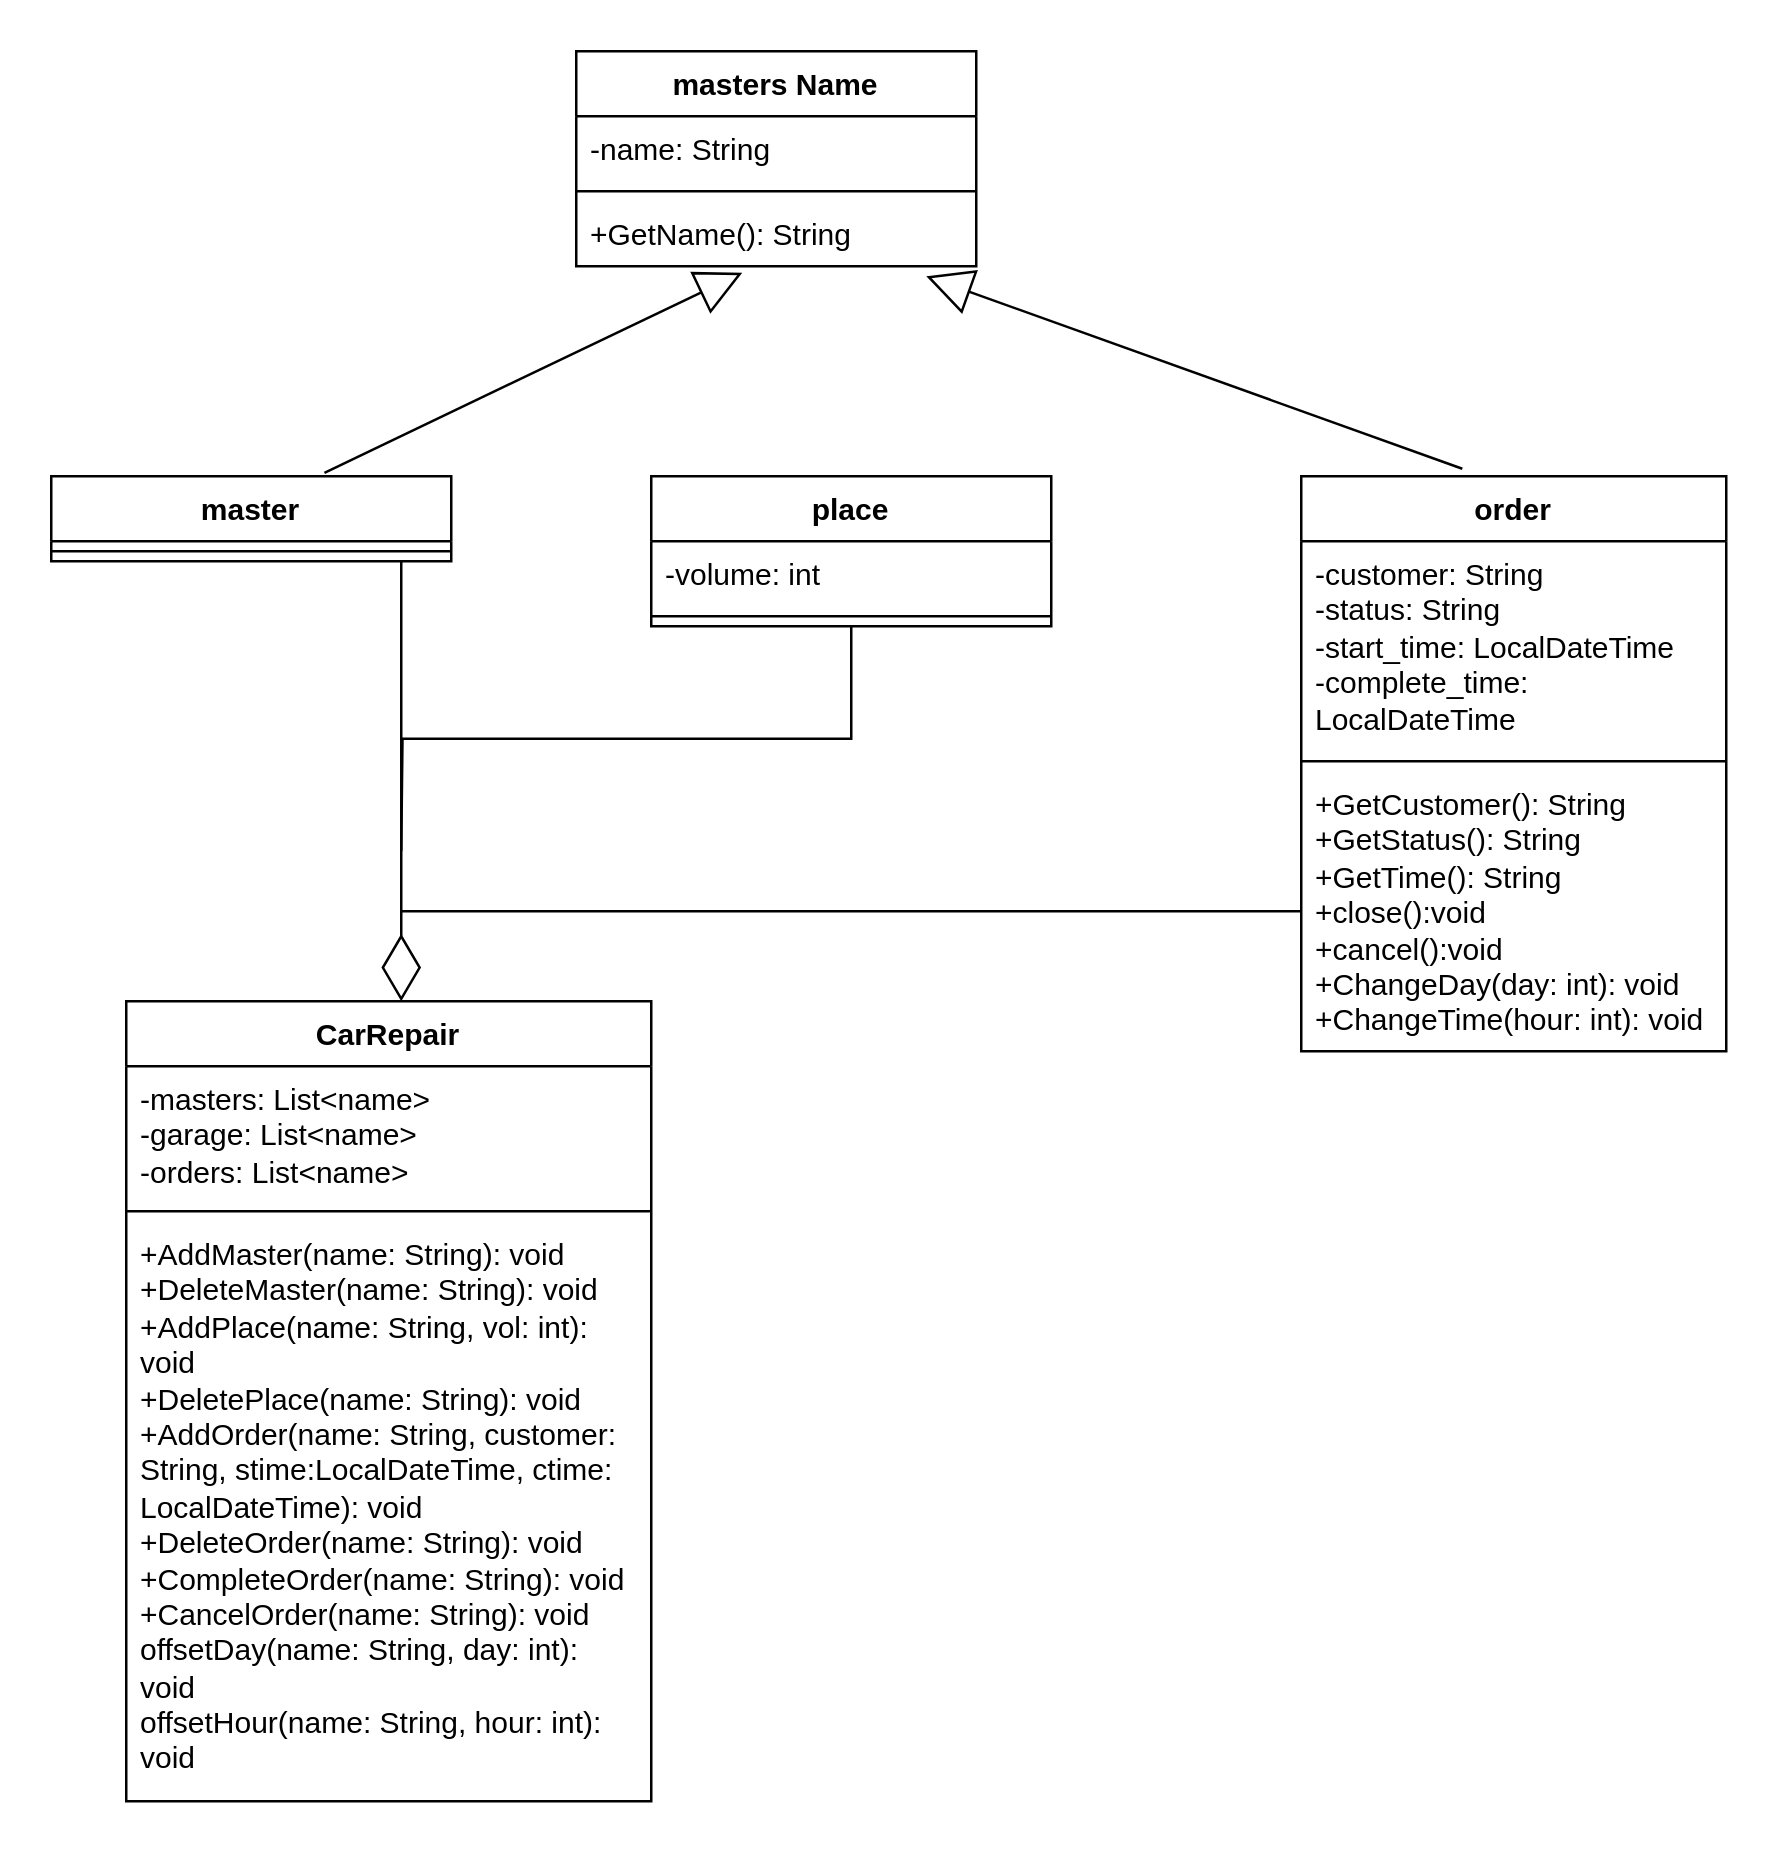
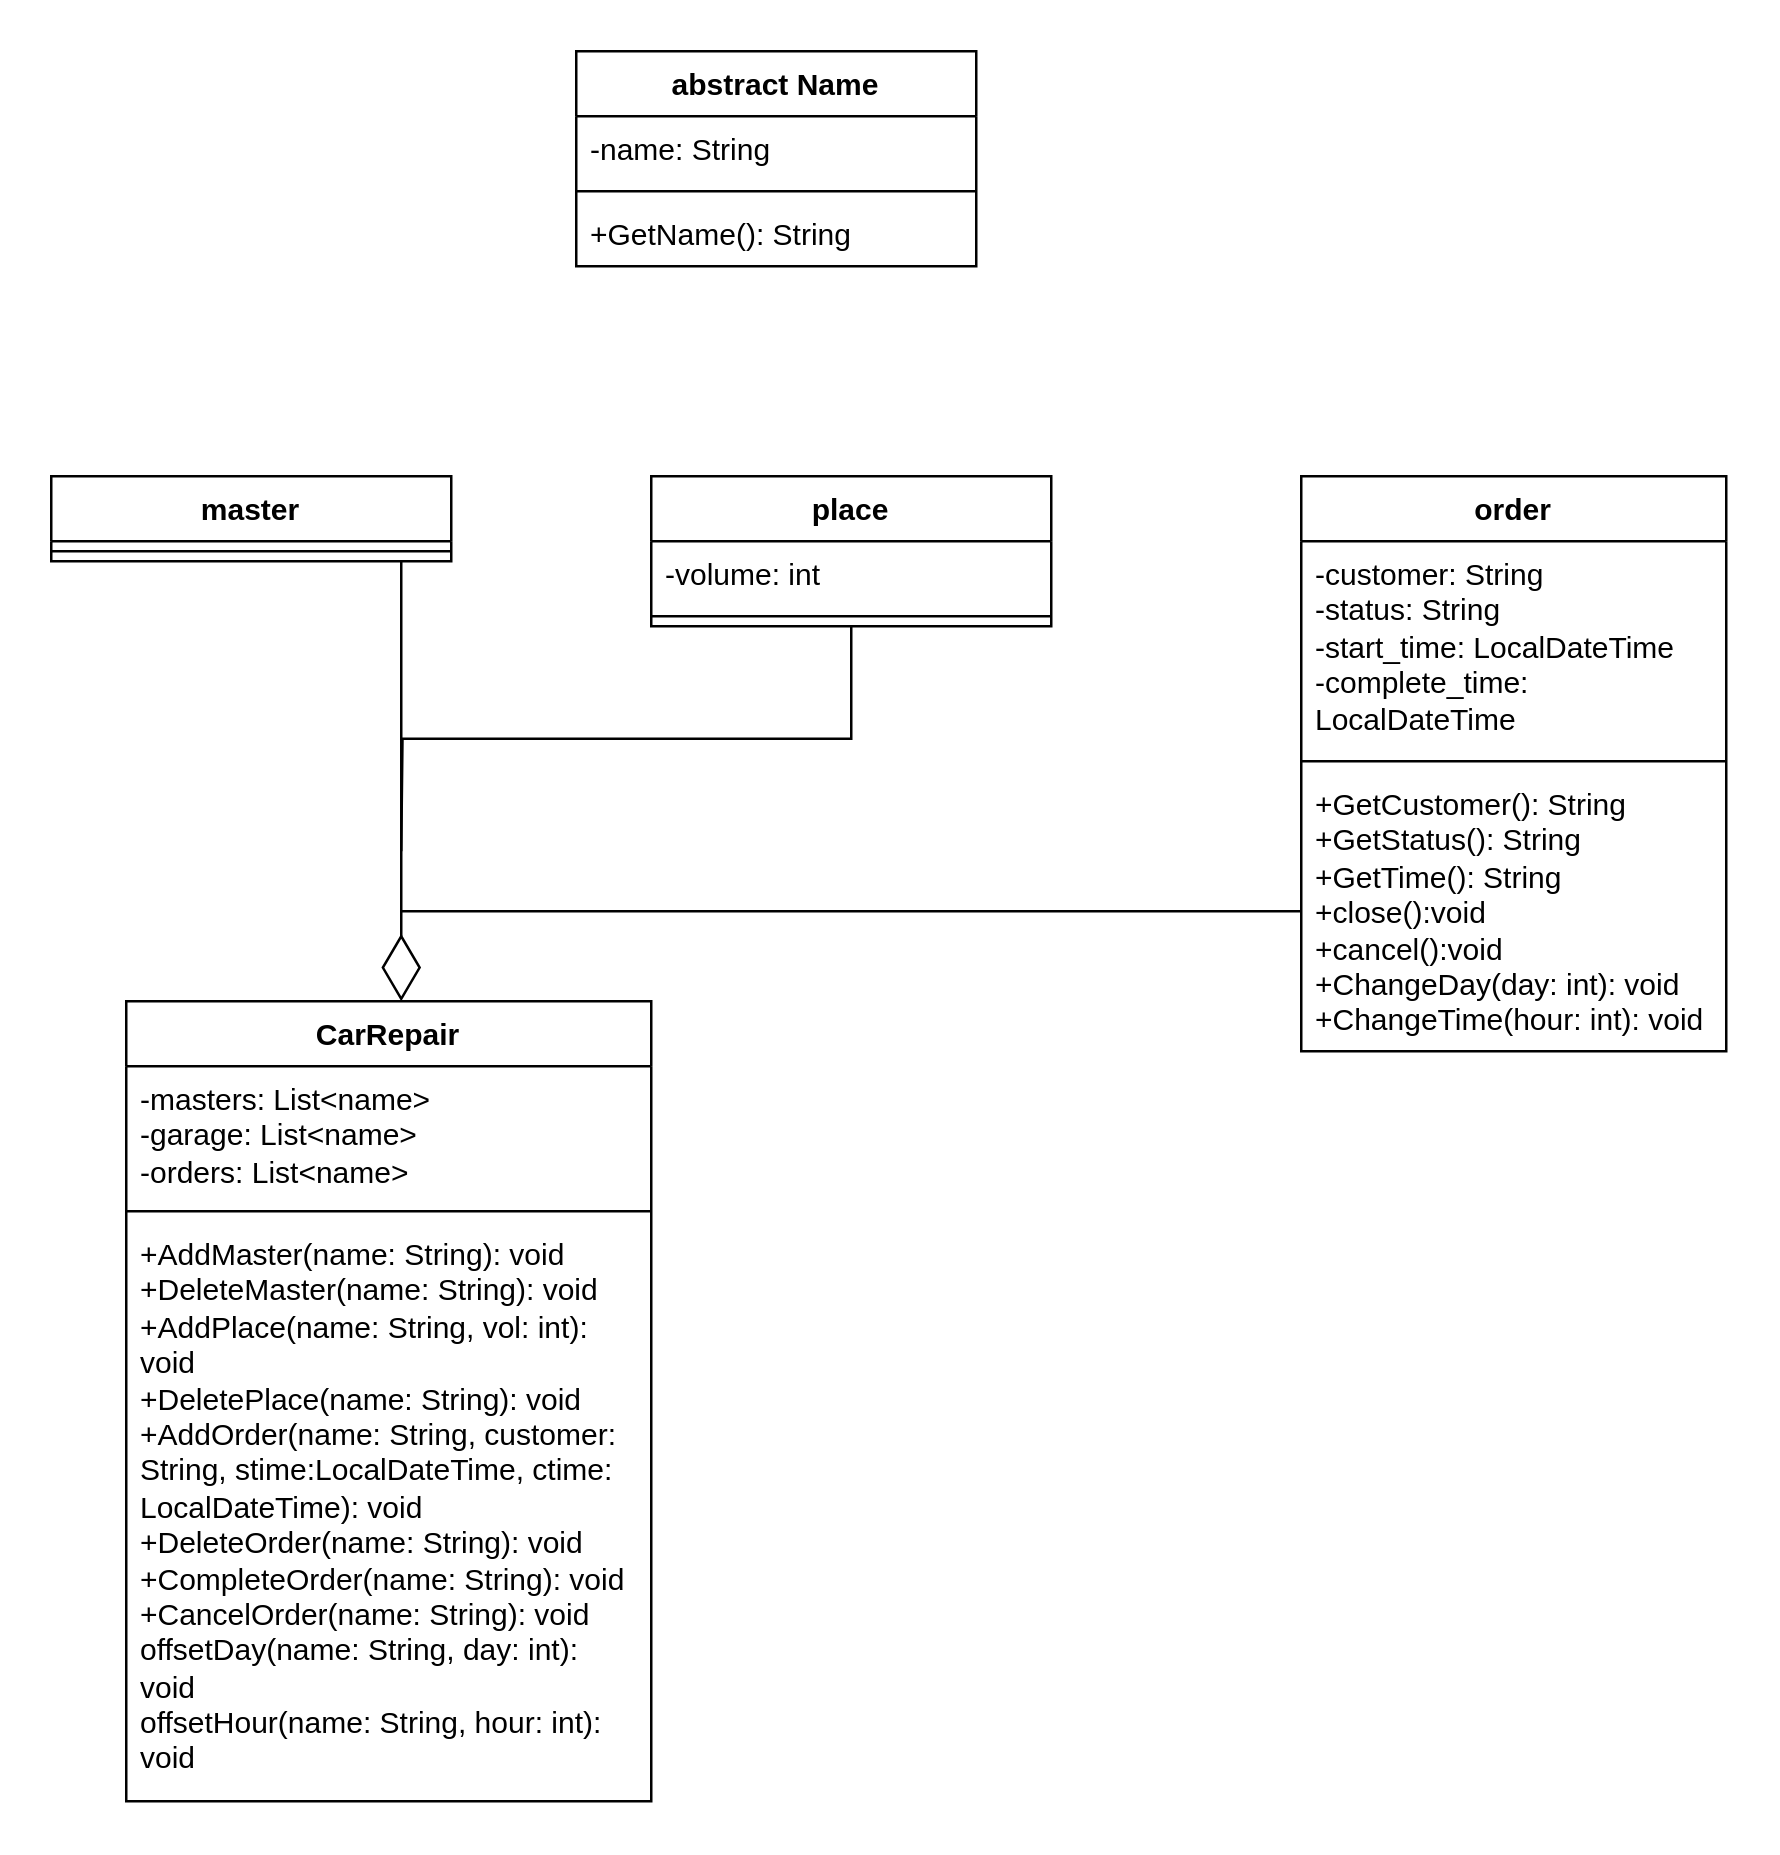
node "masters Name": label "masters Name" -> "abstract Name"
edge "order" -> "+GetName(): String": removed
edge "master" -> "+GetName(): String": removed
